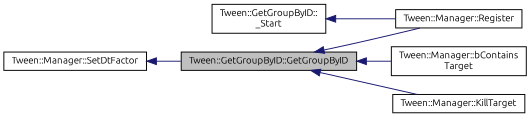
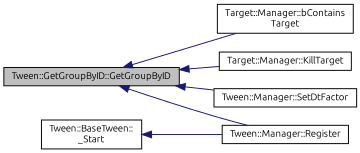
node "Tween::GetGroupByID:: _Start": label "Tween::GetGroupByID:: _Start" -> "Tween::BaseTween:: _Start"
edge "Tween::GetGroupByID::GetGroupByID" -> "Tween::Manager::SetDtFactor": reversed
node "Tween::Manager::bContains Target": label "Tween::Manager::bContains Target" -> "Target::Manager::bContains Target"
node "Tween::Manager::KillTarget": label "Tween::Manager::KillTarget" -> "Target::Manager::KillTarget"
